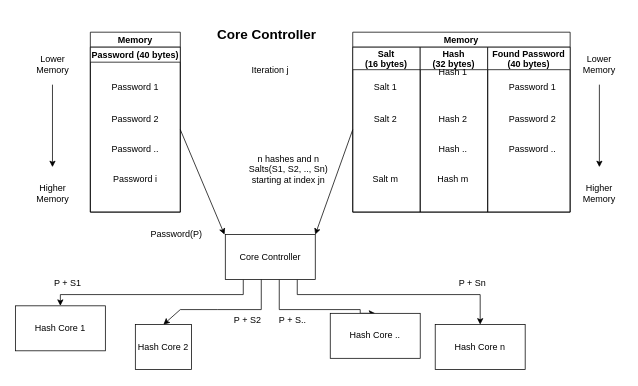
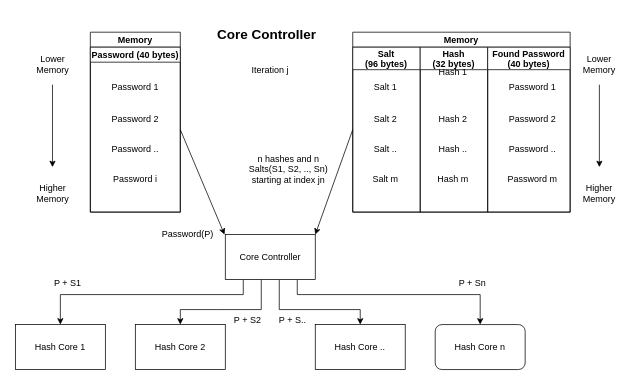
node "Salt (16 bytes)": label "Salt (16 bytes)" -> "Salt (96 bytes)"
node "Salt ..": added
node "Password m": added
node "Password(P)": moved (177, 234) -> (188, 234)
node "Hash Core 1": moved (60, 328) -> (60, 347)
node "Hash Core ..": moved (375, 336) -> (360, 347)
node "Hash Core 2": size 56x45 -> 90x45
node "Hash Core n": shape rectangle -> rounded rectangle
